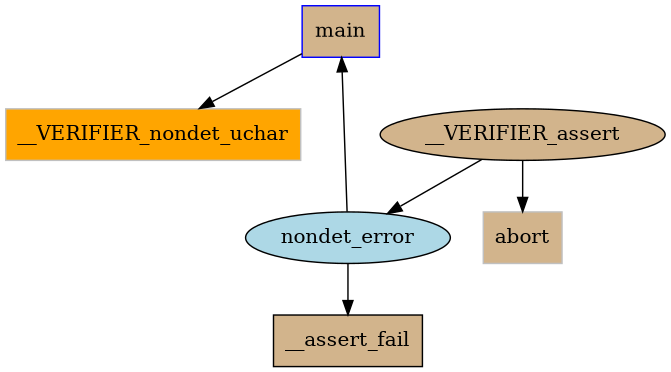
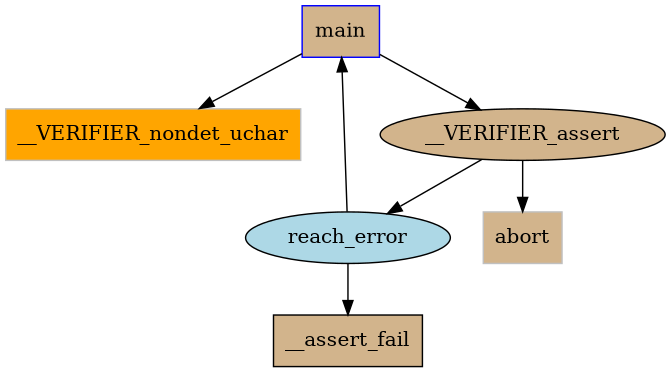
edge "main" -> "__VERIFIER_assert": added
node "nondet_error": label "nondet_error" -> "reach_error"
